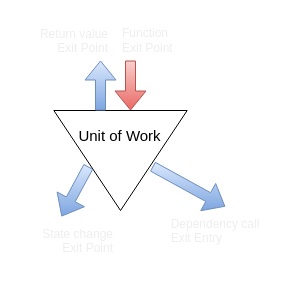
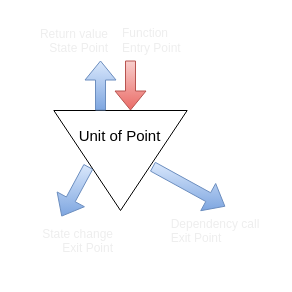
node "Function Exit Point": label "Function Exit Point" -> "Function Entry Point"
node "Return value Exit Point": label "Return value Exit Point" -> "Return value State Point"
node "Unit of Work": label "Unit of Work" -> "Unit of Point"
node "Dependency call Exit Entry": label "Dependency call Exit Entry" -> "Dependency call Exit Point"
